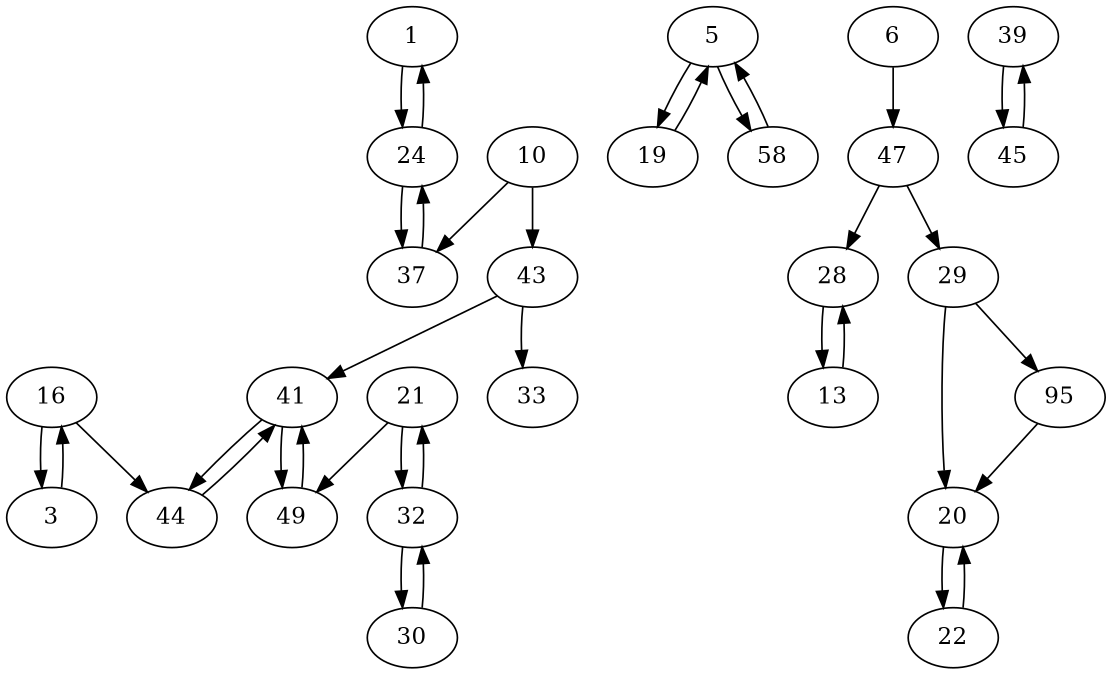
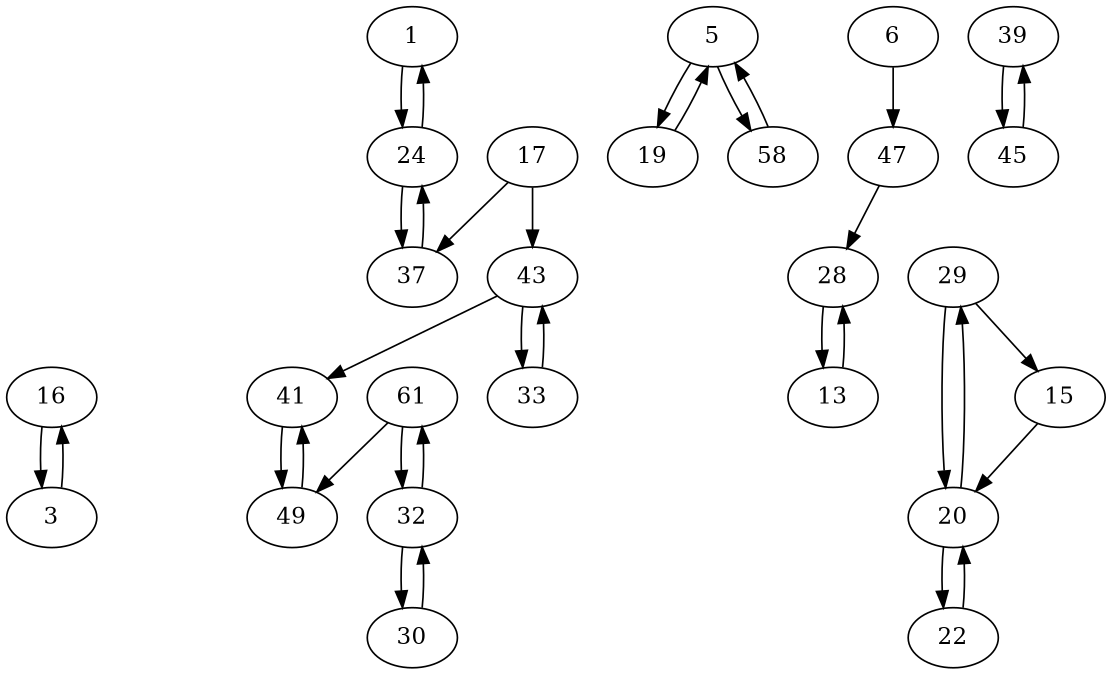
node "10": label "10" -> "17"
edge "47" -> "29": now "20" -> "29"
edge "33" -> "43": added
node "21": label "21" -> "61"
node "95": label "95" -> "15"
node "44": removed
